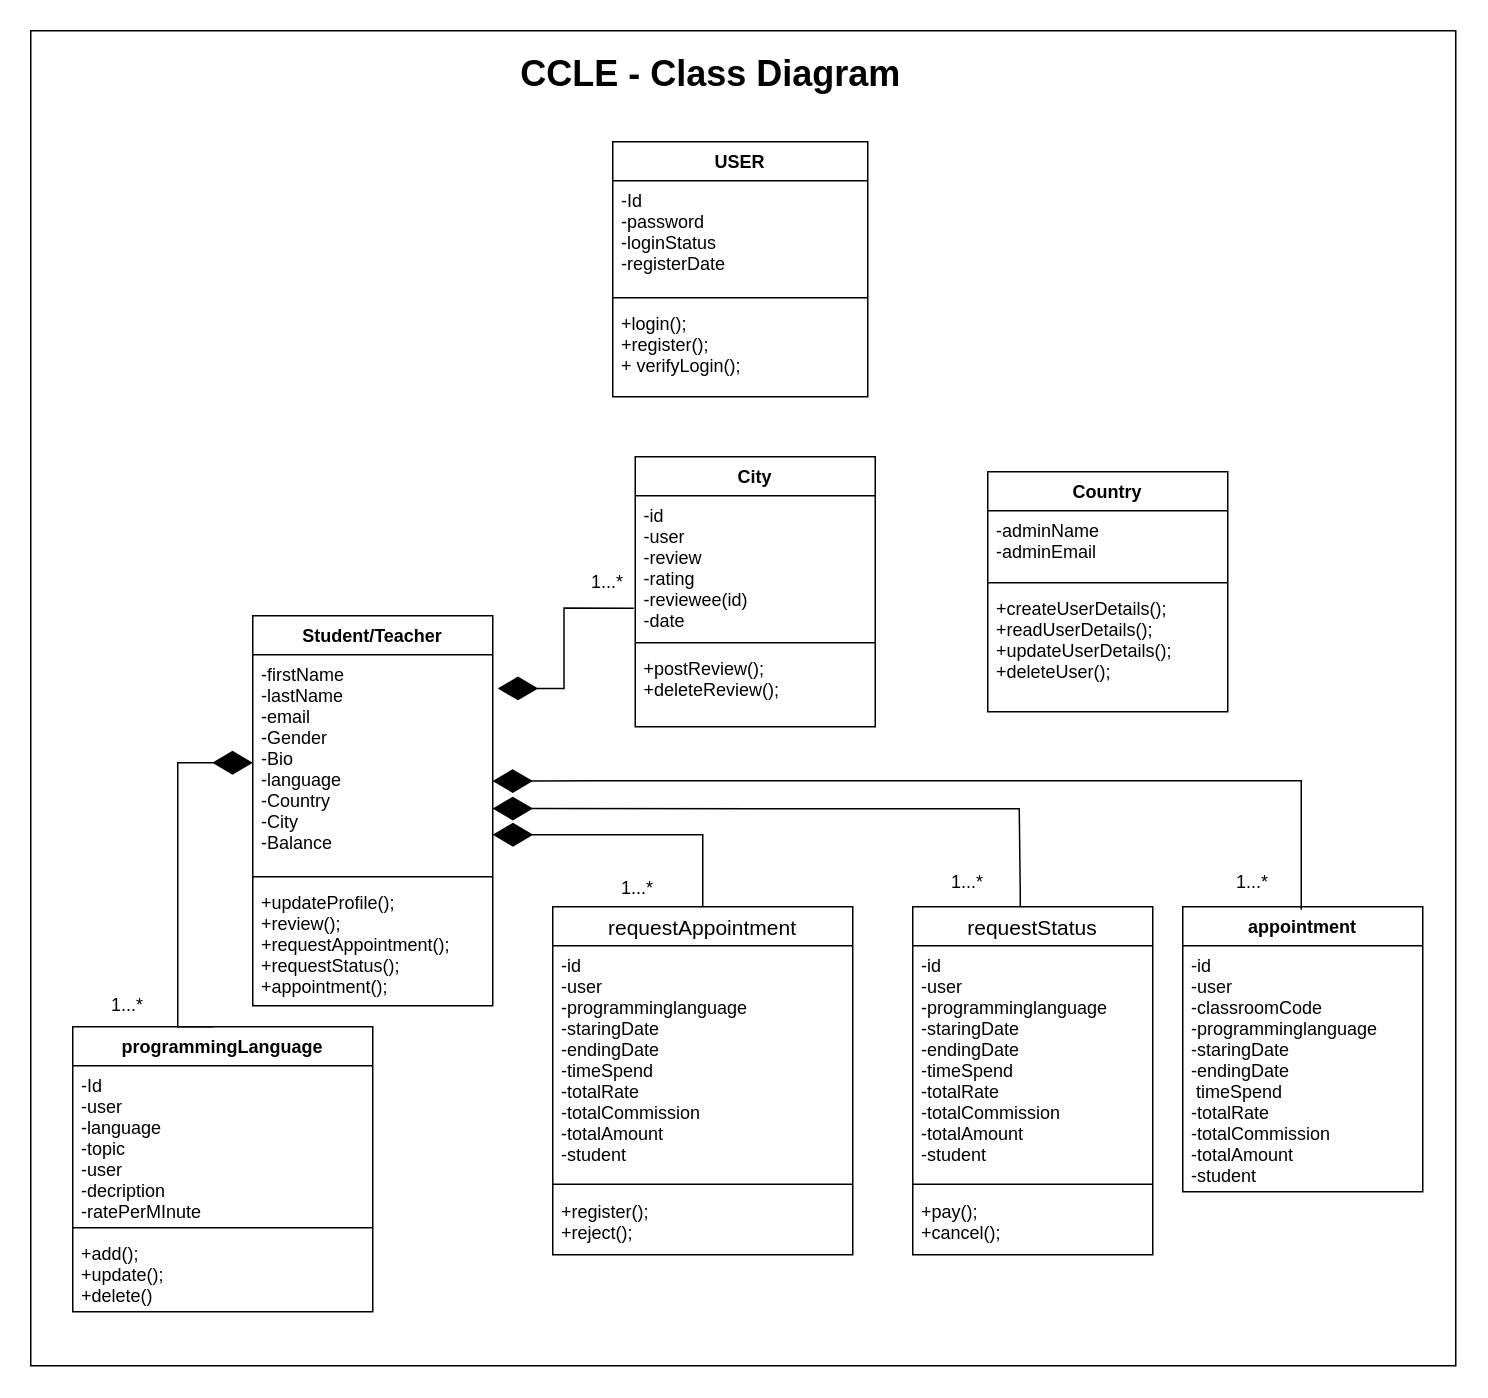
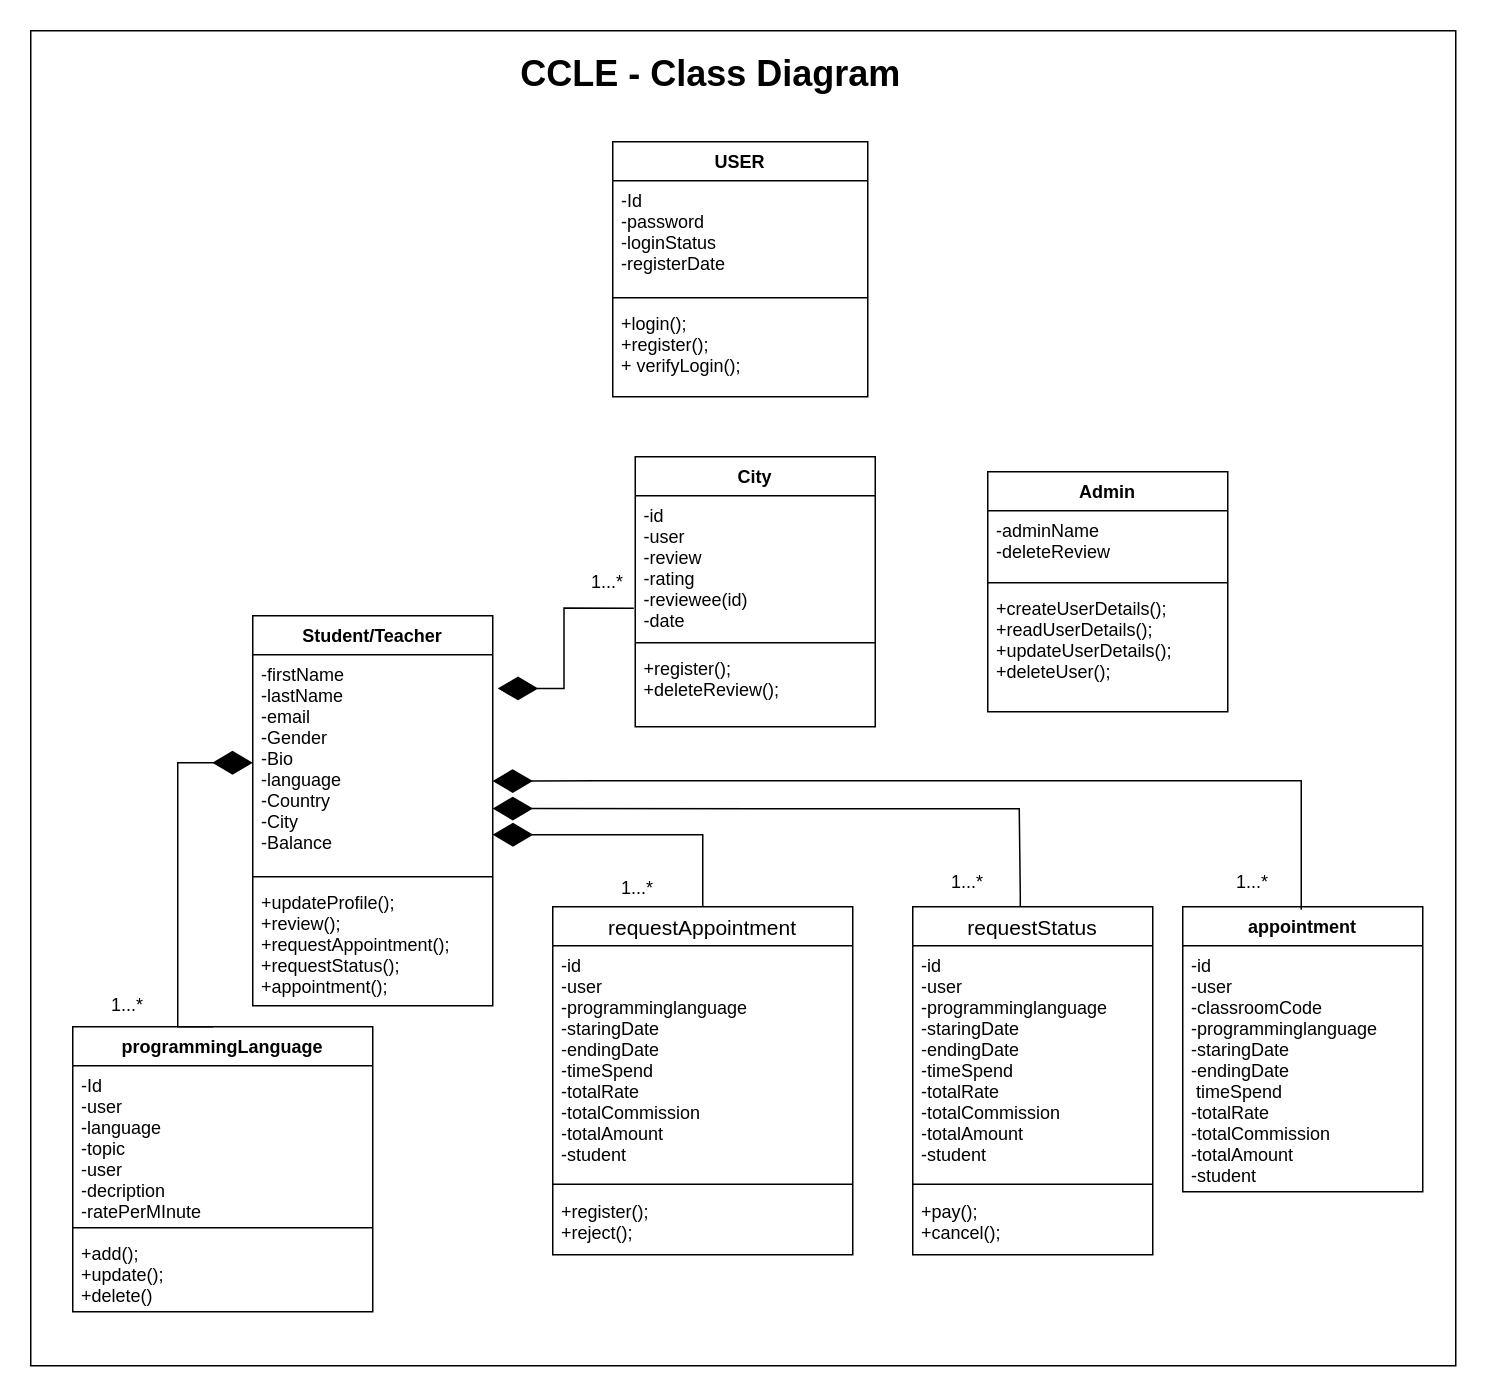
node "Country": label "Country" -> "Admin"
node "-adminName -adminEmail": label "-adminName -adminEmail" -> "-adminName -deleteReview"
node "+postReview(); +deleteReview();": label "+postReview(); +deleteReview();" -> "+register(); +deleteReview();"
